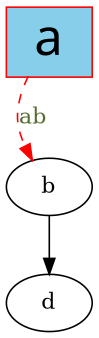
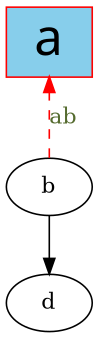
edge "a" -> "b": reversed
